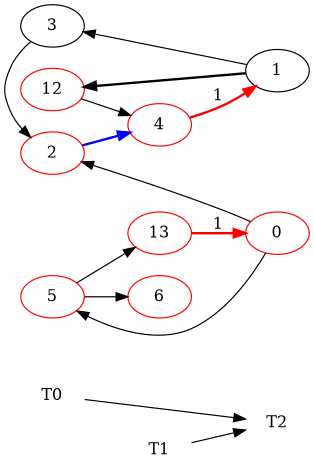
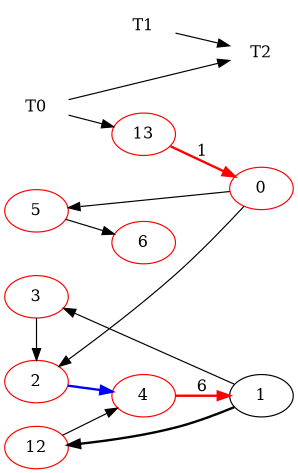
node "3": color black -> red
edge "4" -> "1": label "1" -> "6"
edge "5" -> "13": now "T0" -> "13"
